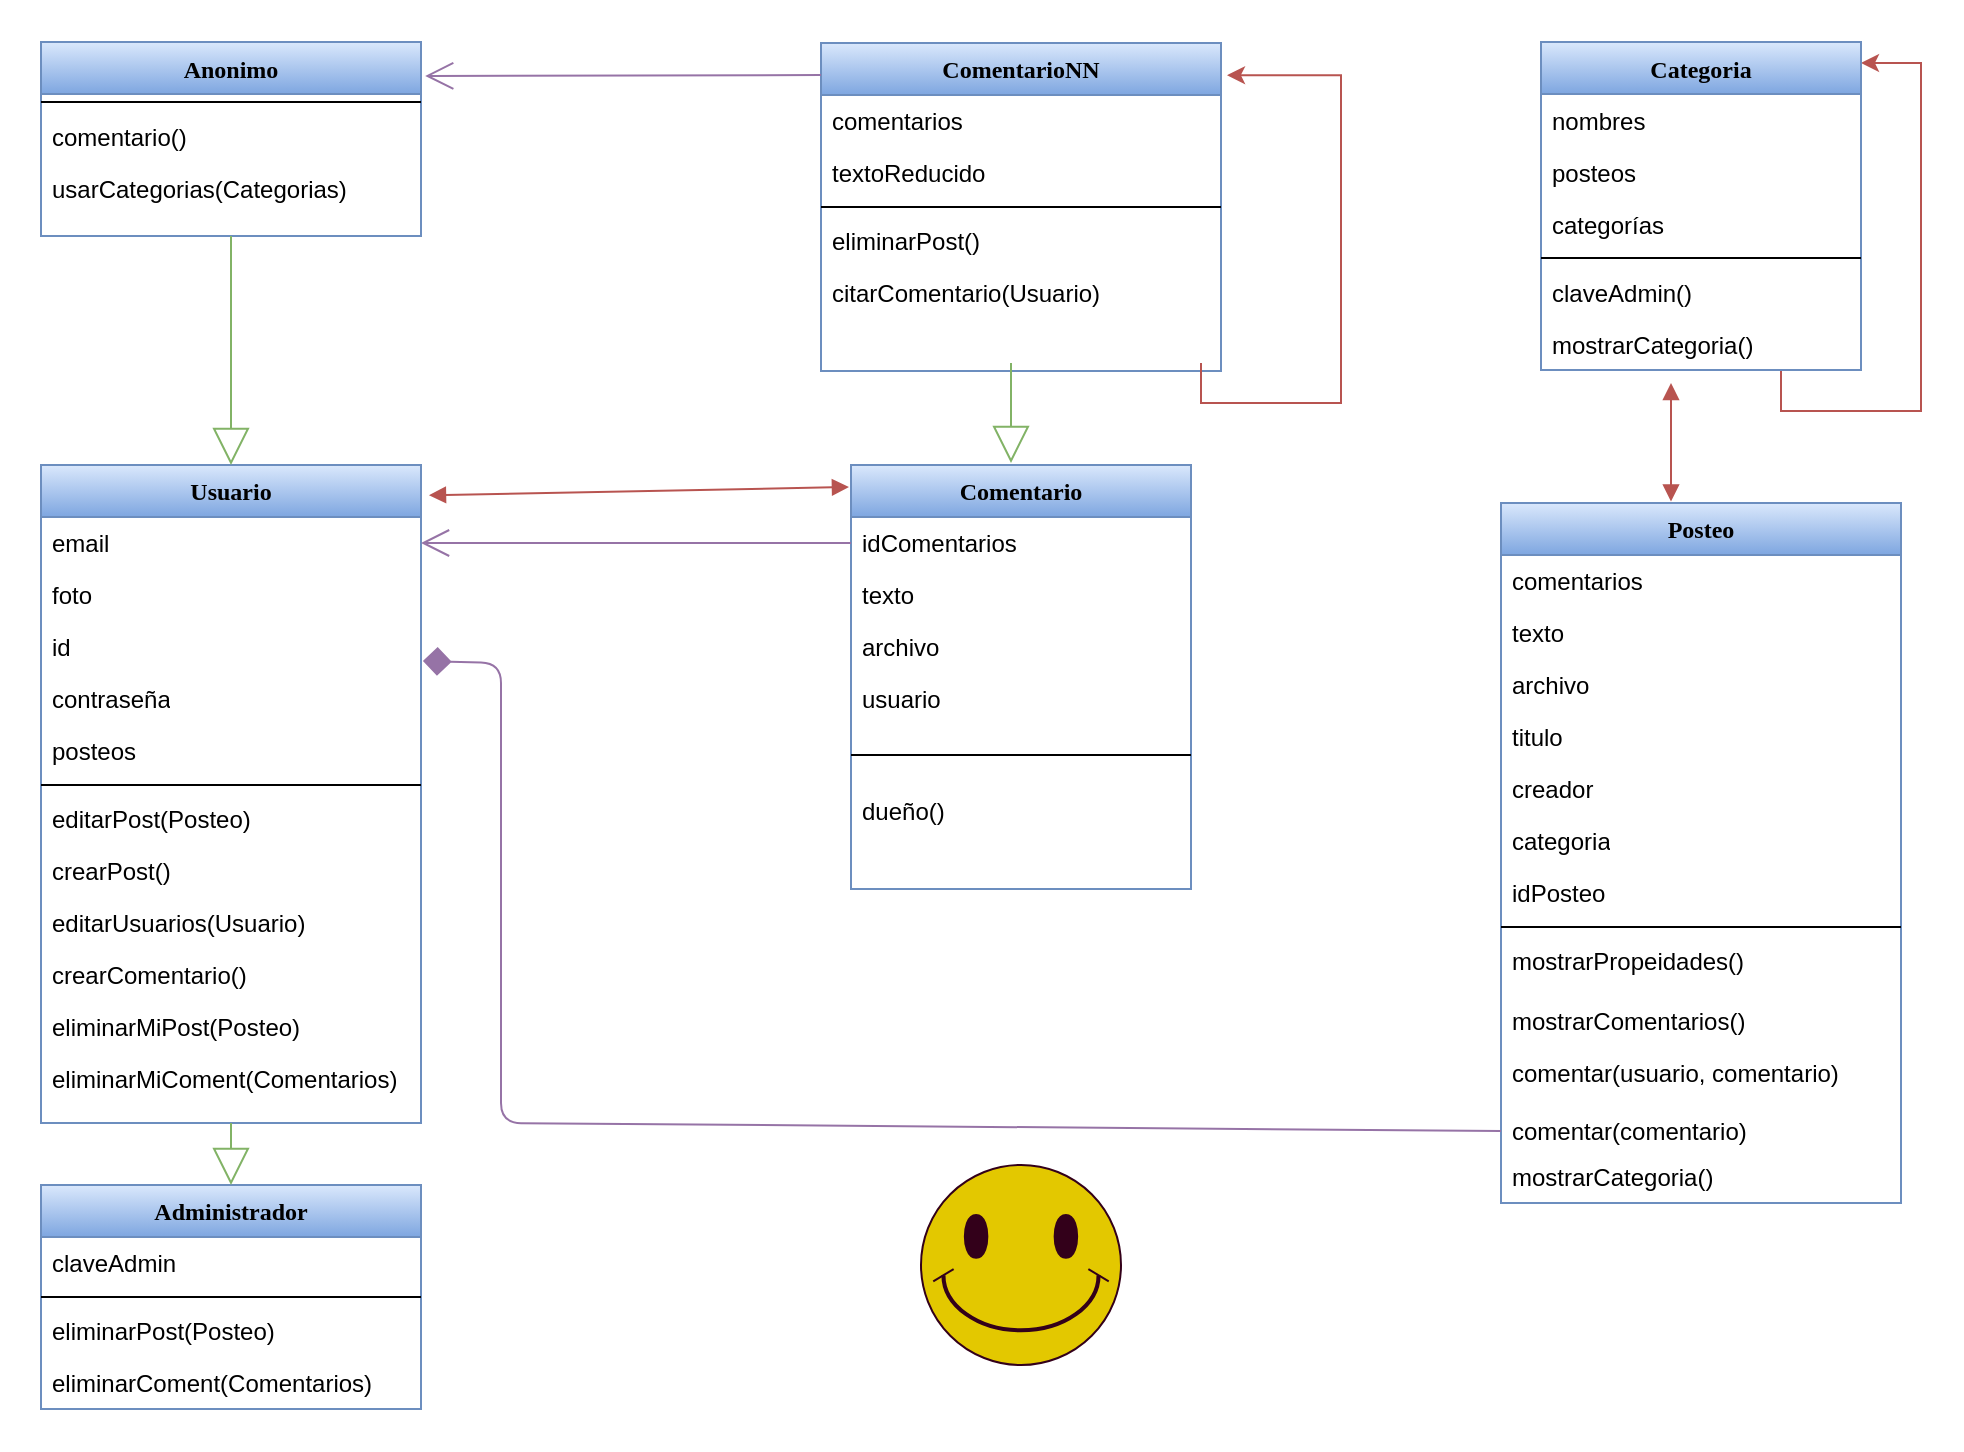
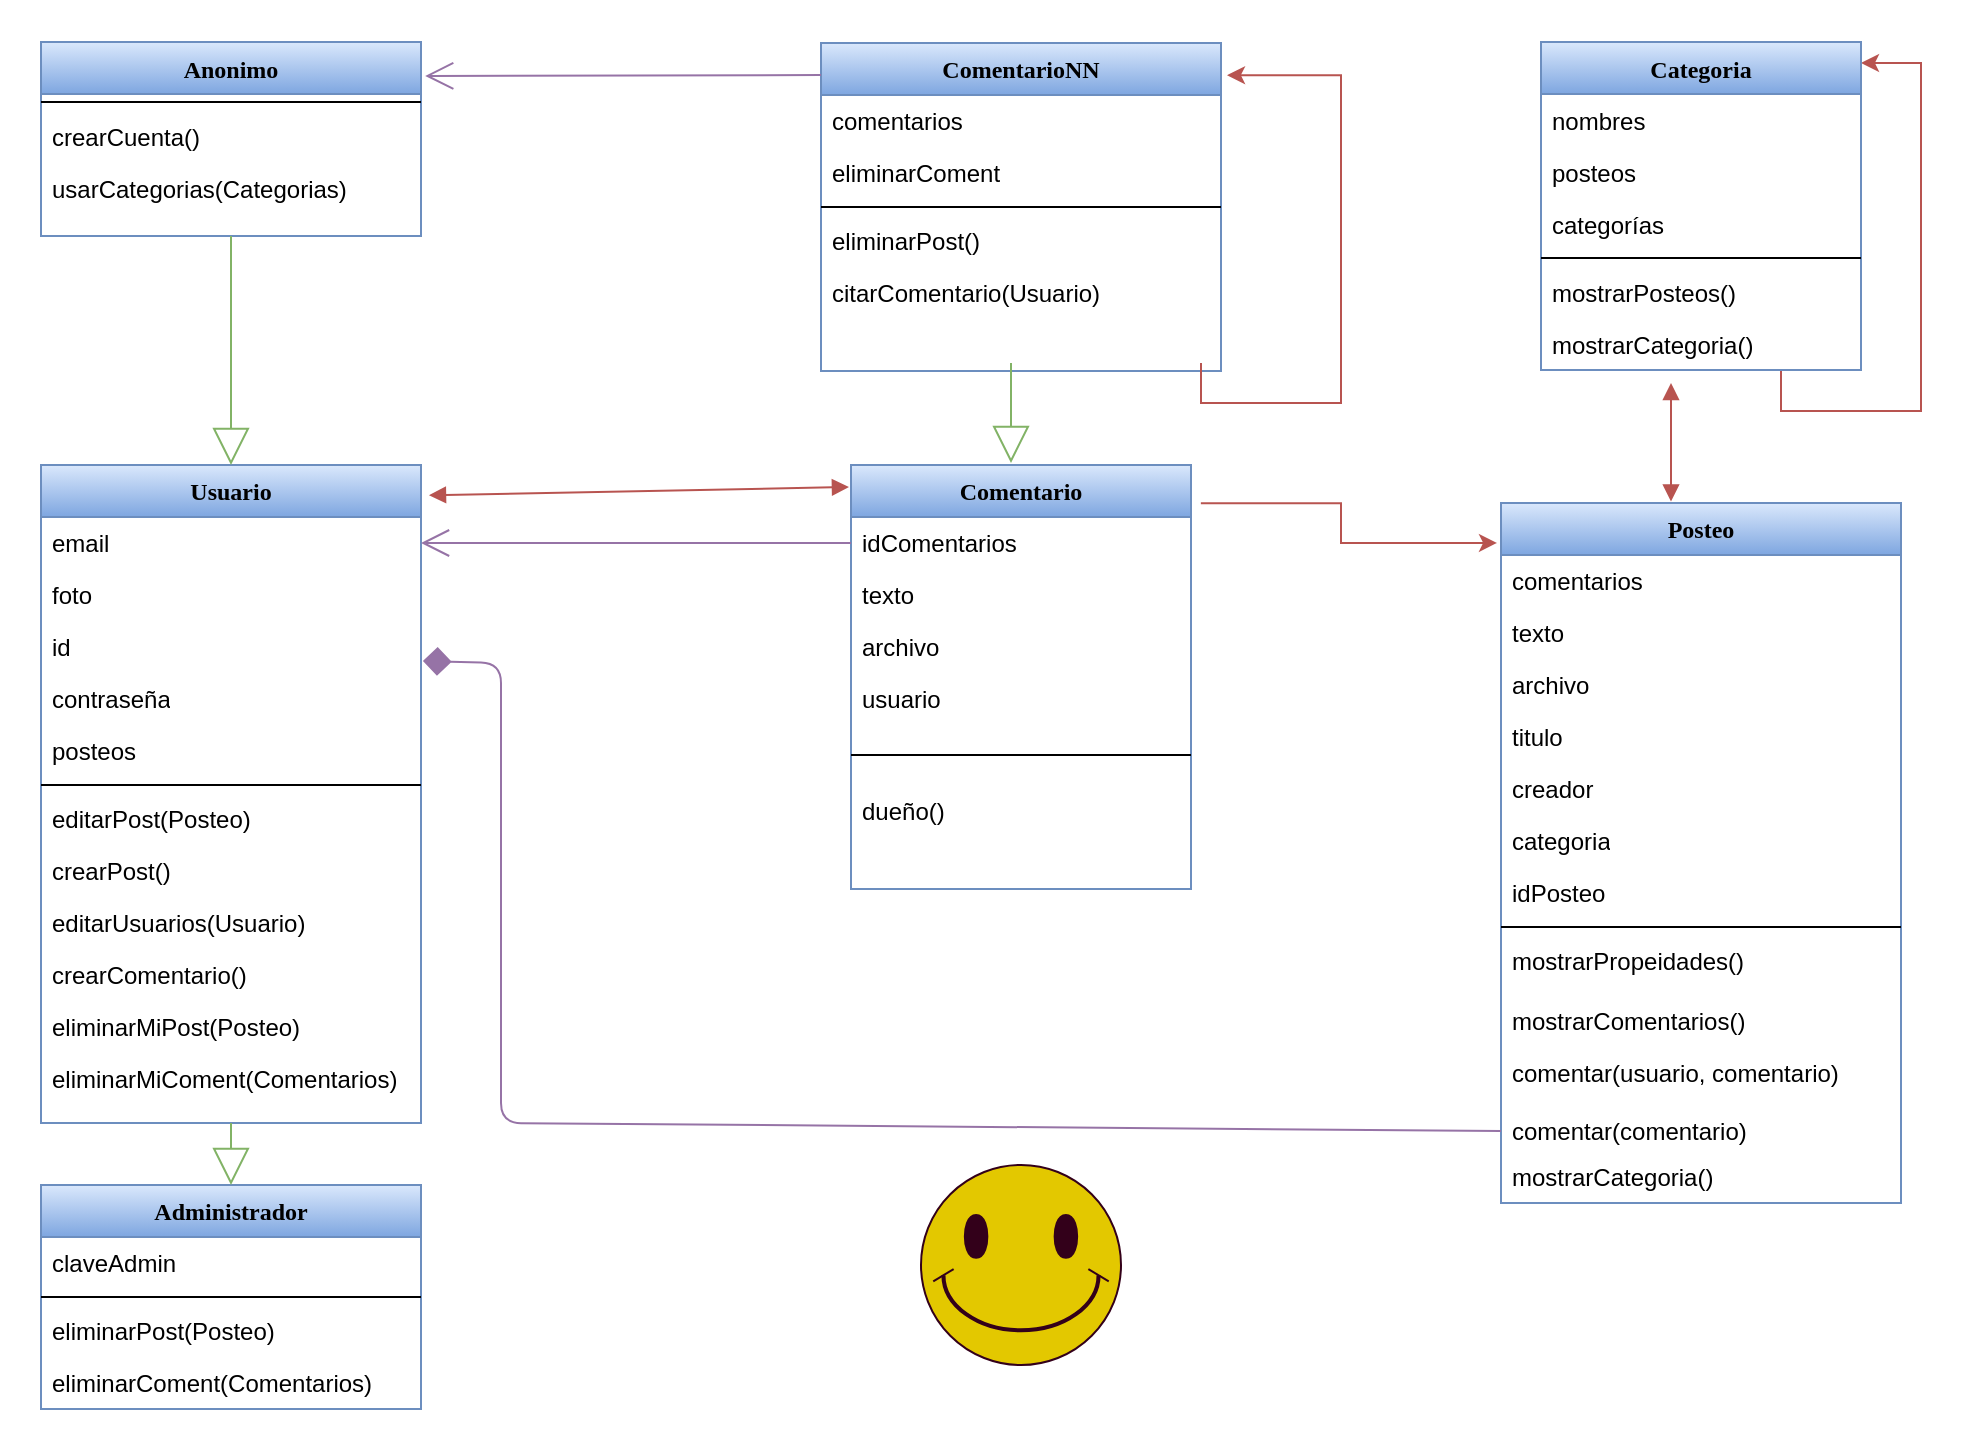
node "comentario()": label "comentario()" -> "crearCuenta()"
node "textoReducido": label "textoReducido" -> "eliminarComent"
node "claveAdmin()": label "claveAdmin()" -> "mostrarPosteos()"
edge "Comentario" -> "Posteo": added
